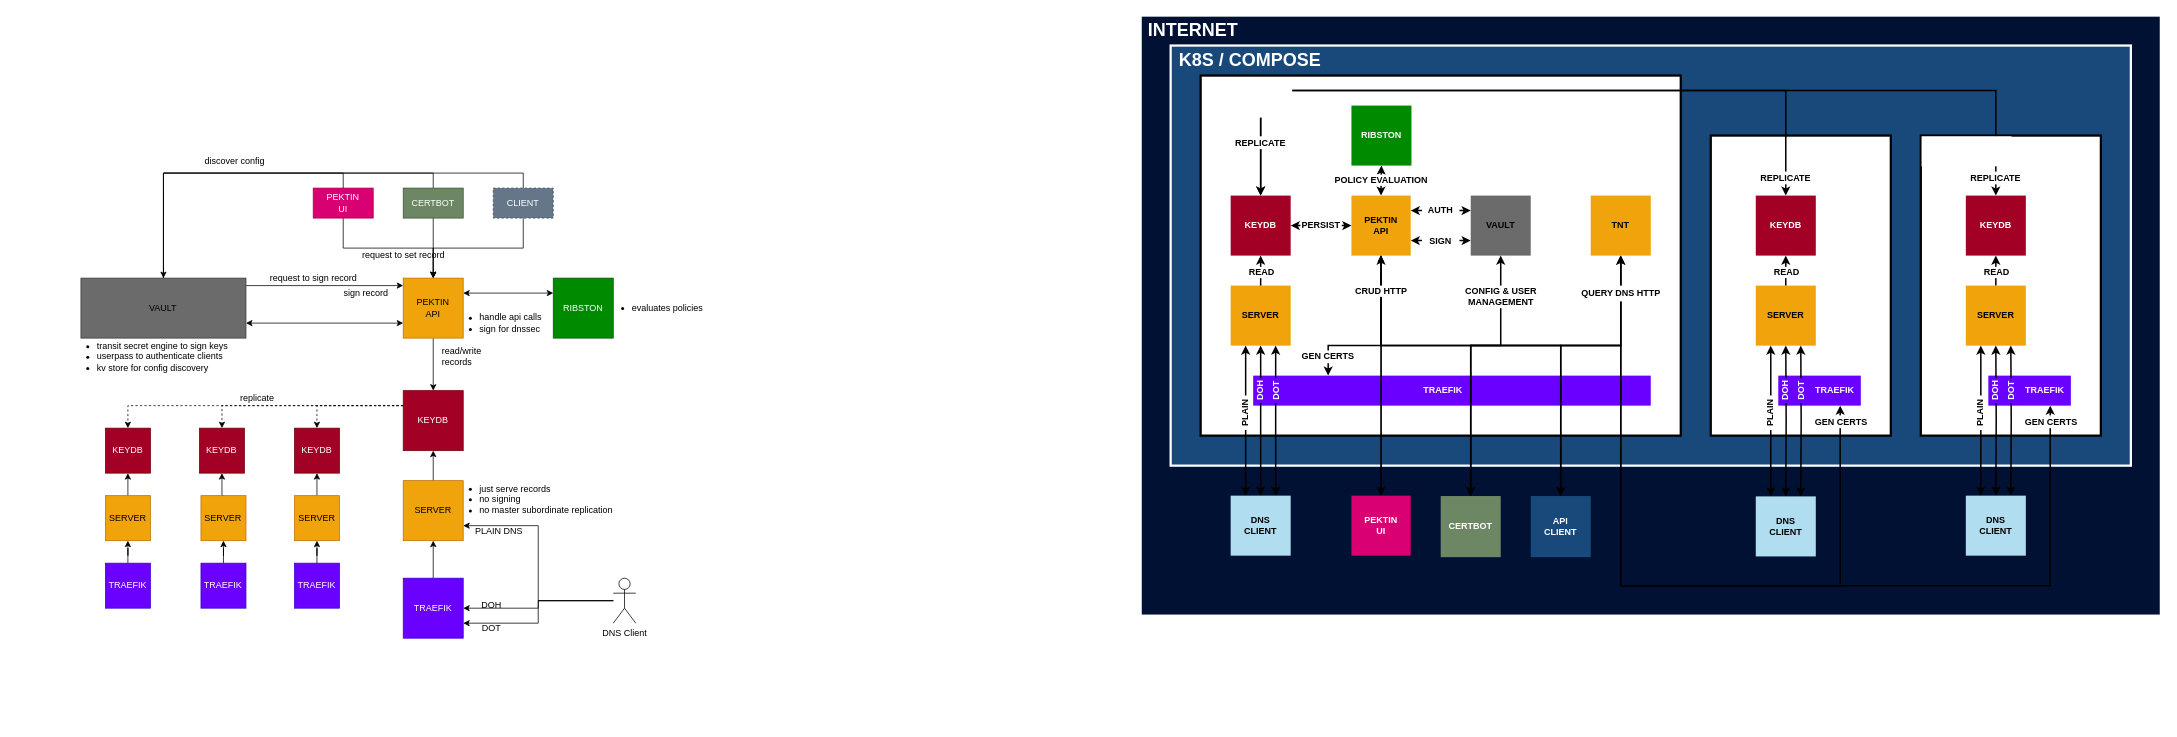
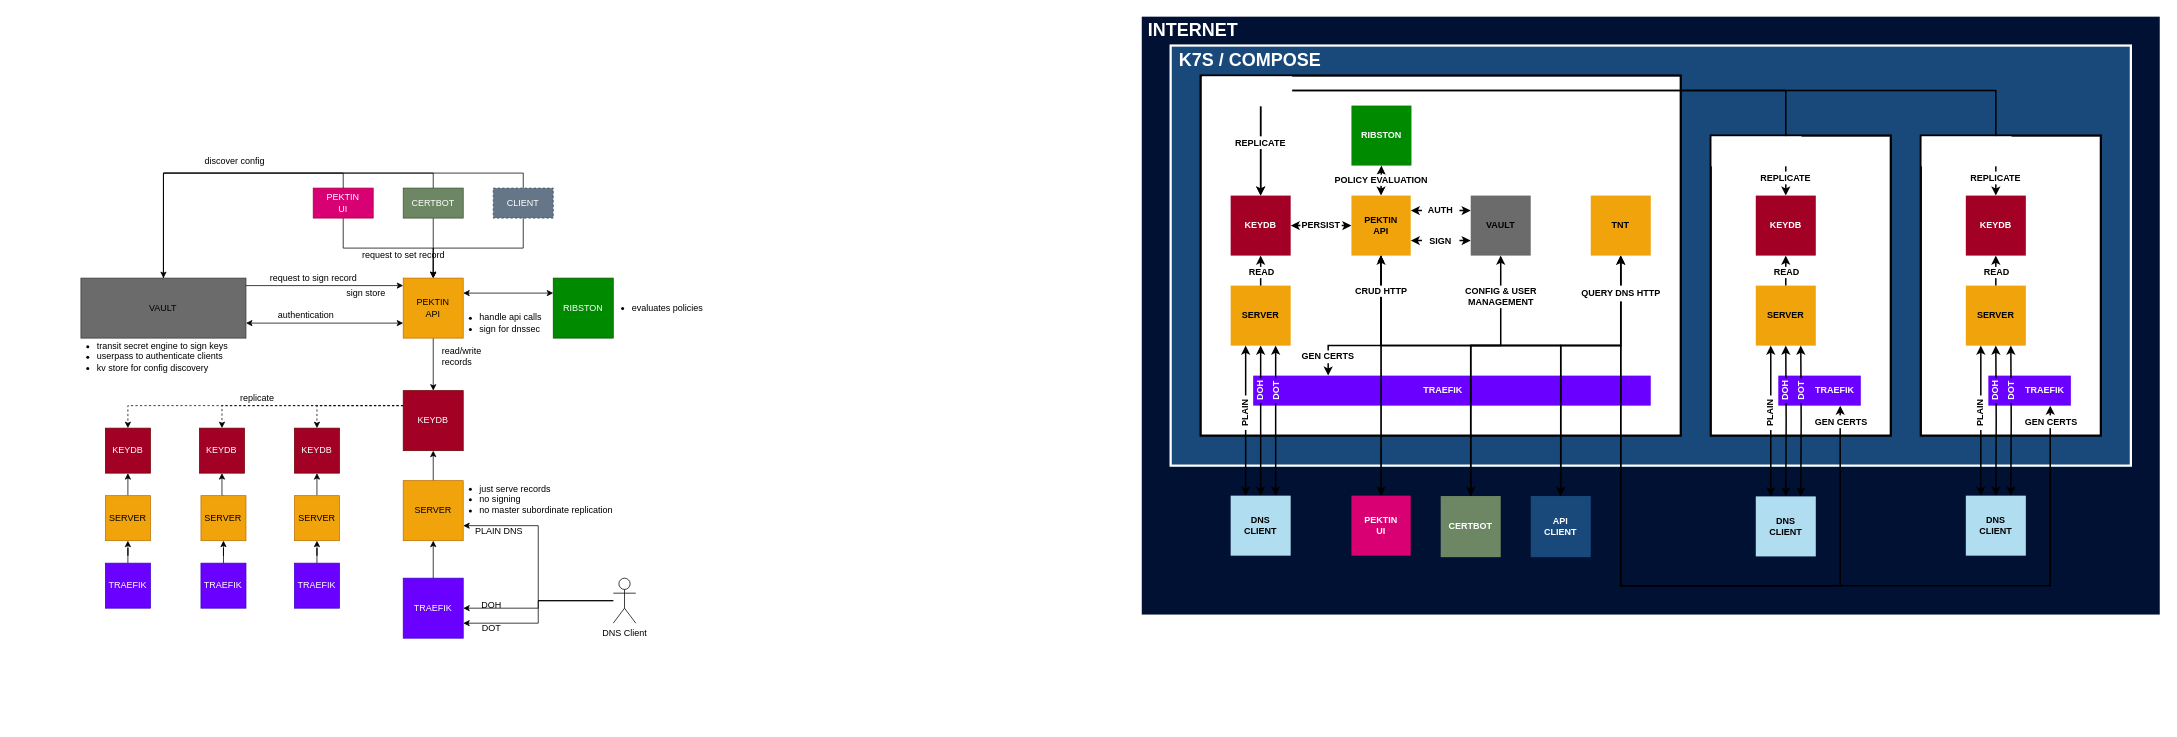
node "K8S / COMPOSE": label "K8S / COMPOSE" -> "K7S / COMPOSE"
node "NODE 0": moved (1247, 102) -> (1247, 91)
node "NODE 1": added
node "sign record": label "sign record" -> "sign store"
node "authentication": added
